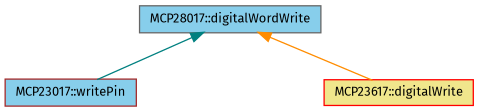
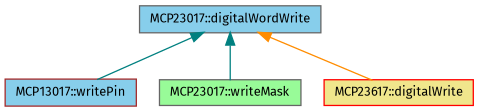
node "MCP28017::digitalWordWrite": label "MCP28017::digitalWordWrite" -> "MCP23017::digitalWordWrite"
node "MCP23017::writePin": label "MCP23017::writePin" -> "MCP13017::writePin"
node "MCP23017::writeMask": added
